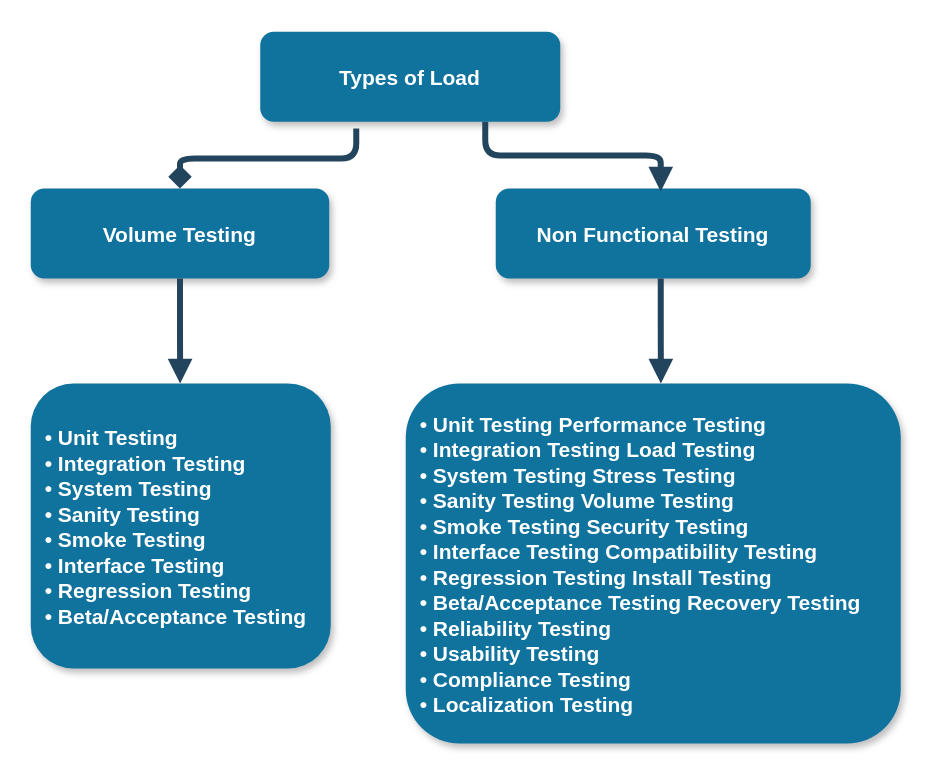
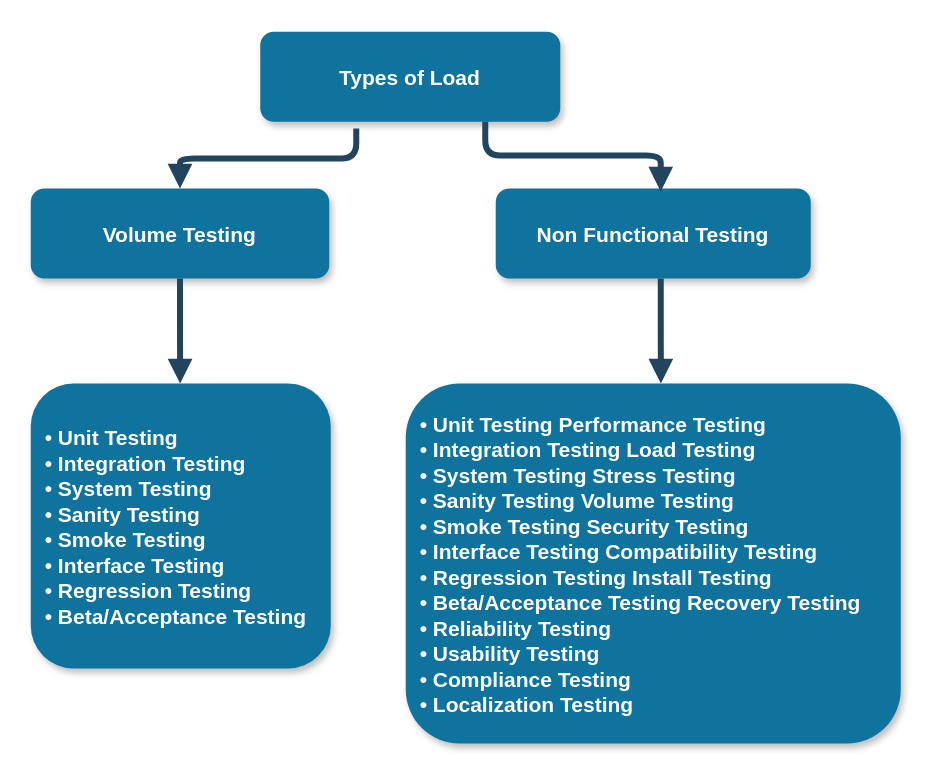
edge "Types of Load" -> "Volume Testing": arrowhead diamond -> block
